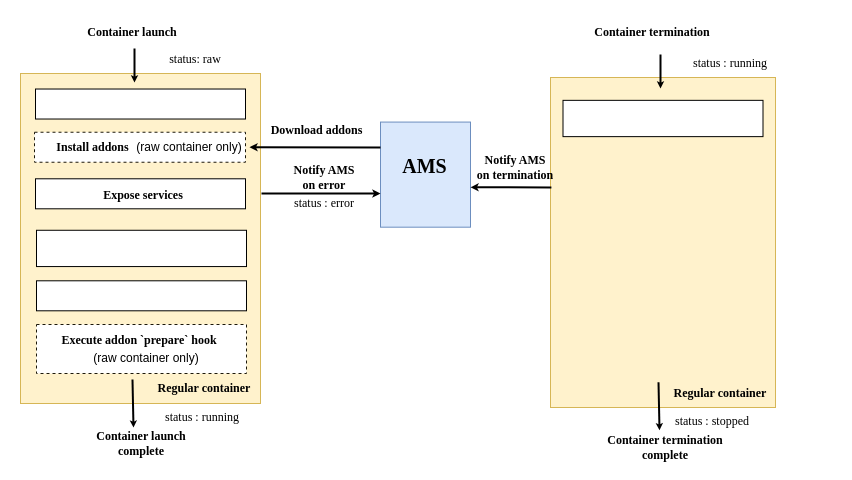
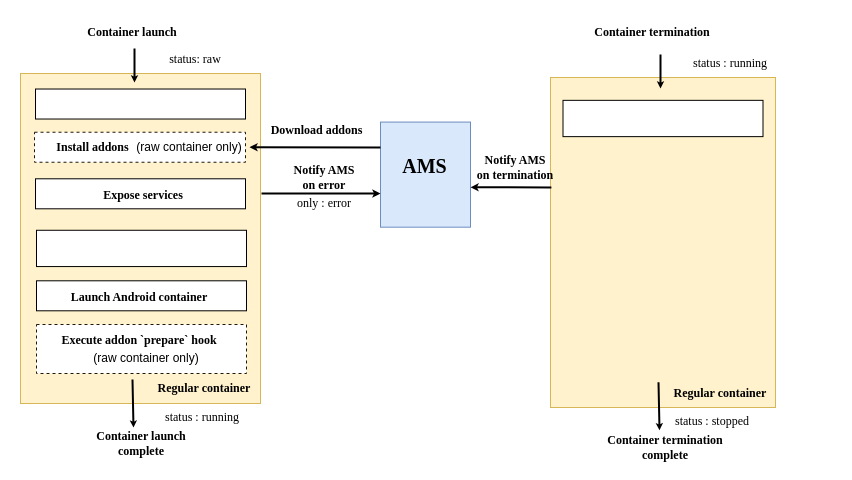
node "status : error": label "status : error" -> "only : error"
node "Launch Android container": added
